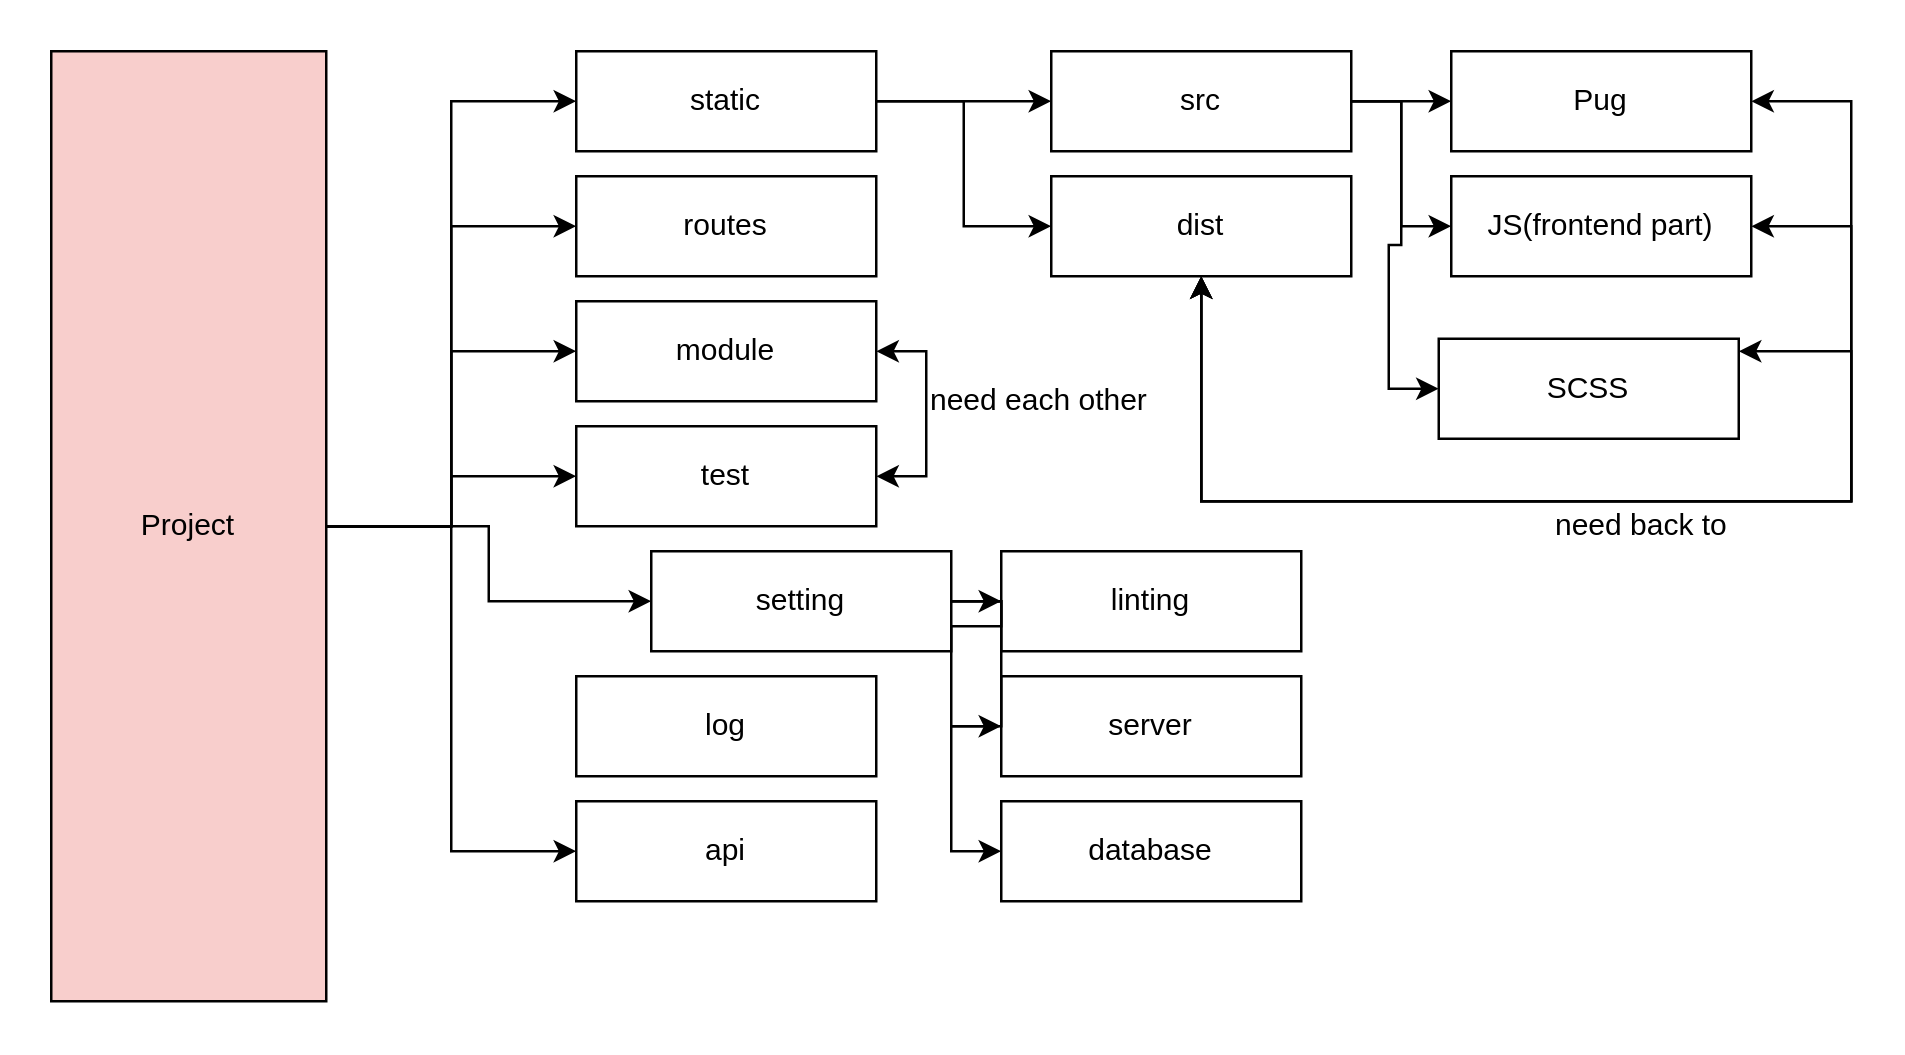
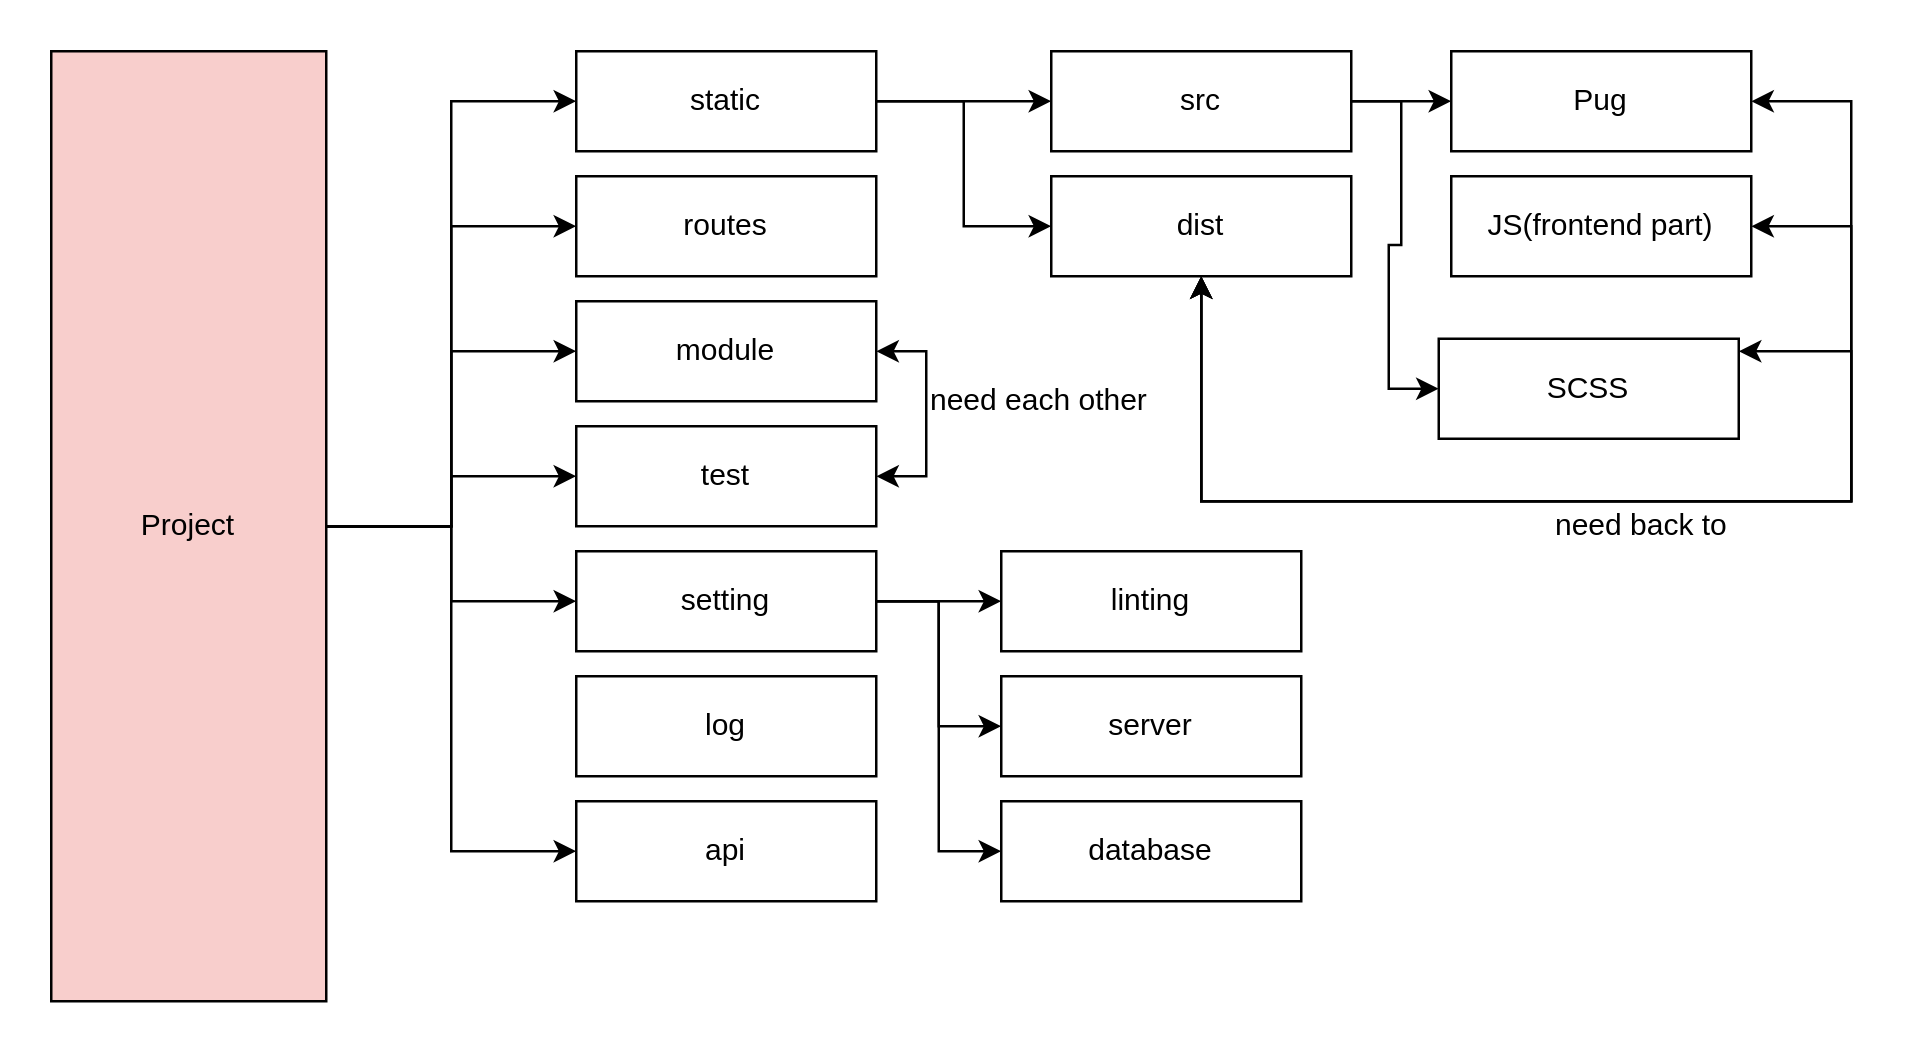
edge "src" -> "JS(frontend part)": removed
node "setting": moved (801, 601) -> (726, 601)
